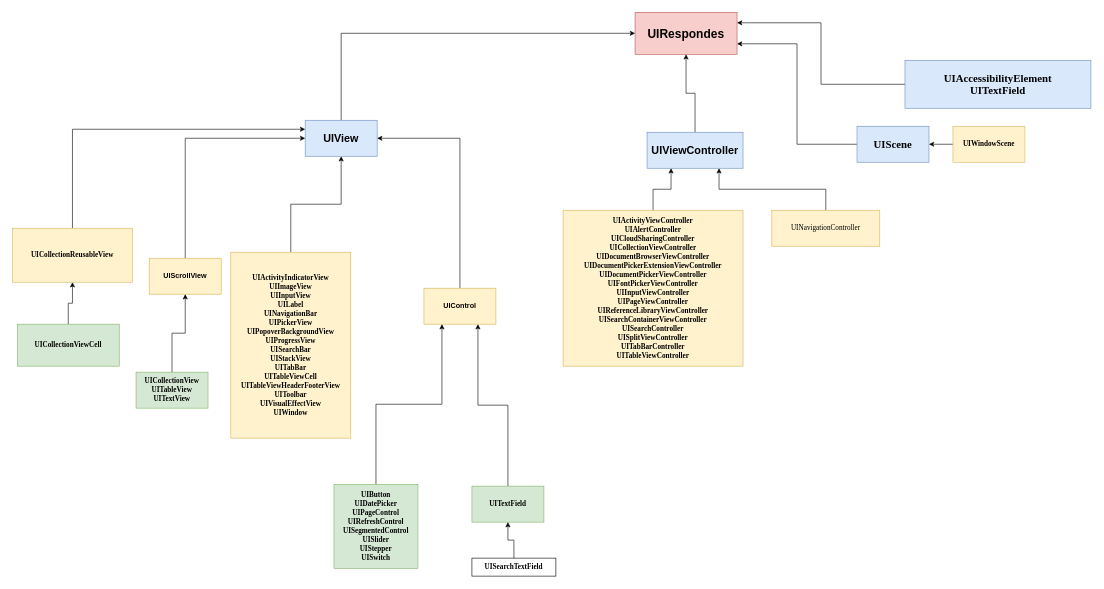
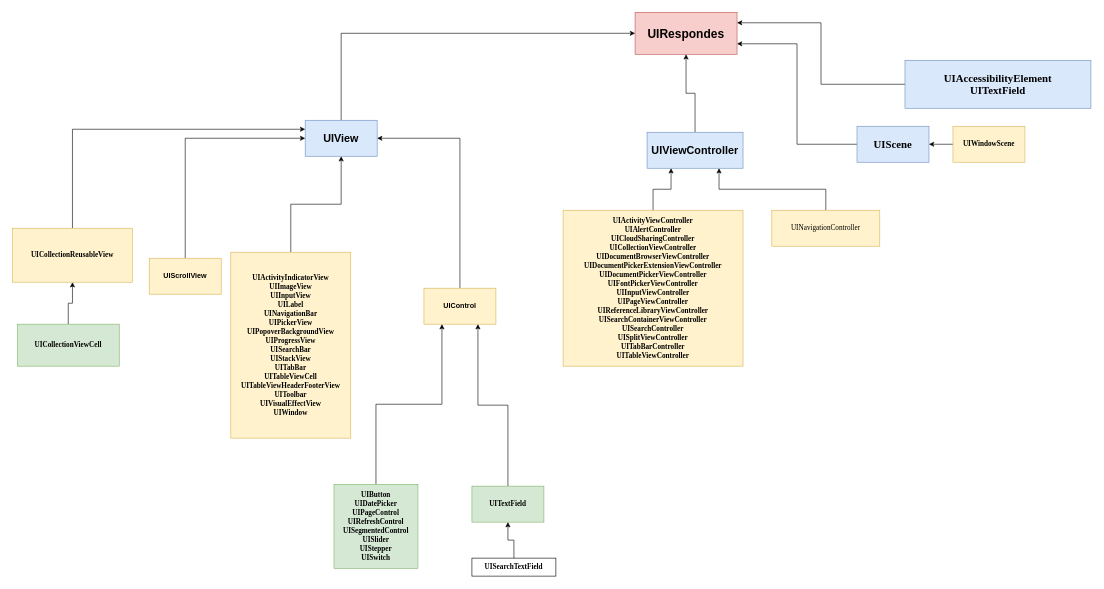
edge "UICollectionView UITableView UITextView" -> "UIScrollView": removed
node "UICollectionView UITableView UITextView": removed
